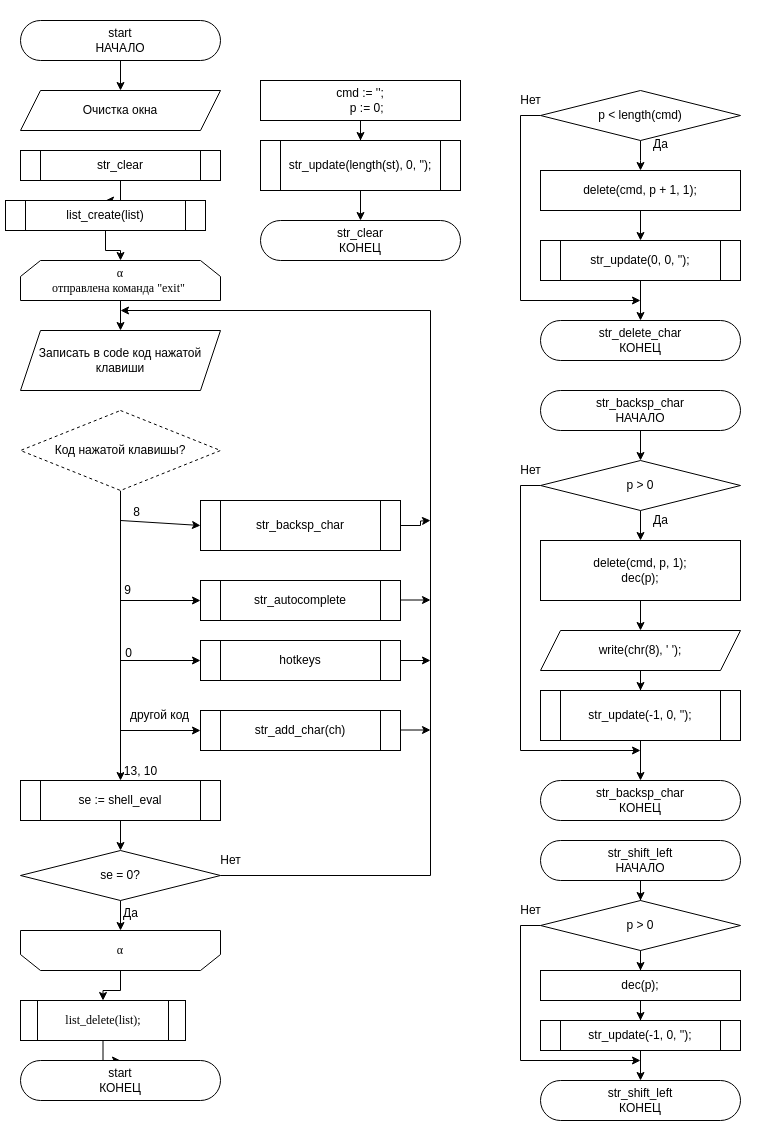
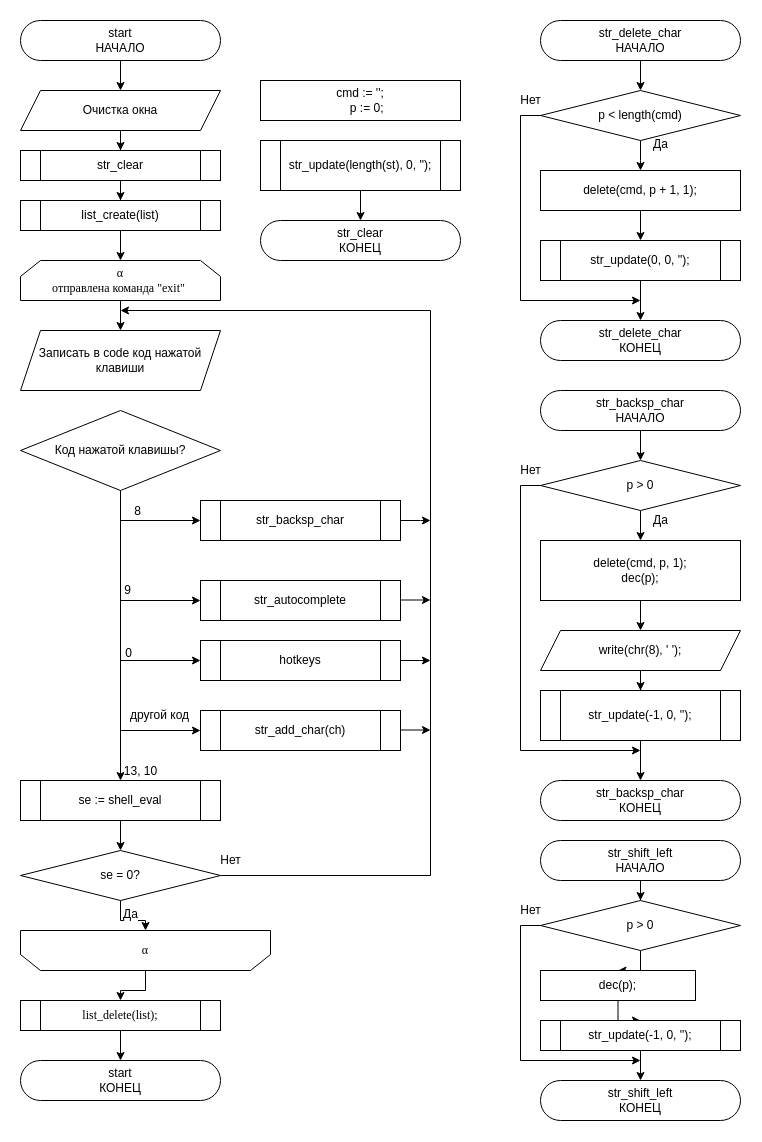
node "str_delete_charНАЧАЛО": added
edge "str_delete_charНАЧАЛО" -> "p < length(cmd)": added
edge "cmd := ''; p := 0;" -> "str_update(length(st), 0, '');": removed
edge "Очистка окна" -> "str_clear": added
node "list_create(list)": moved (106, 216) -> (121, 216)
node "Код нажатой клавишы?": style dashed -> solid
node "str_backsp_char": size 200x50 -> 200x40
node "α": size 200x40 -> 250x40
node "dec(p);": size 200x30 -> 155x30
node "list_delete(list);": size 165x40 -> 200x30
